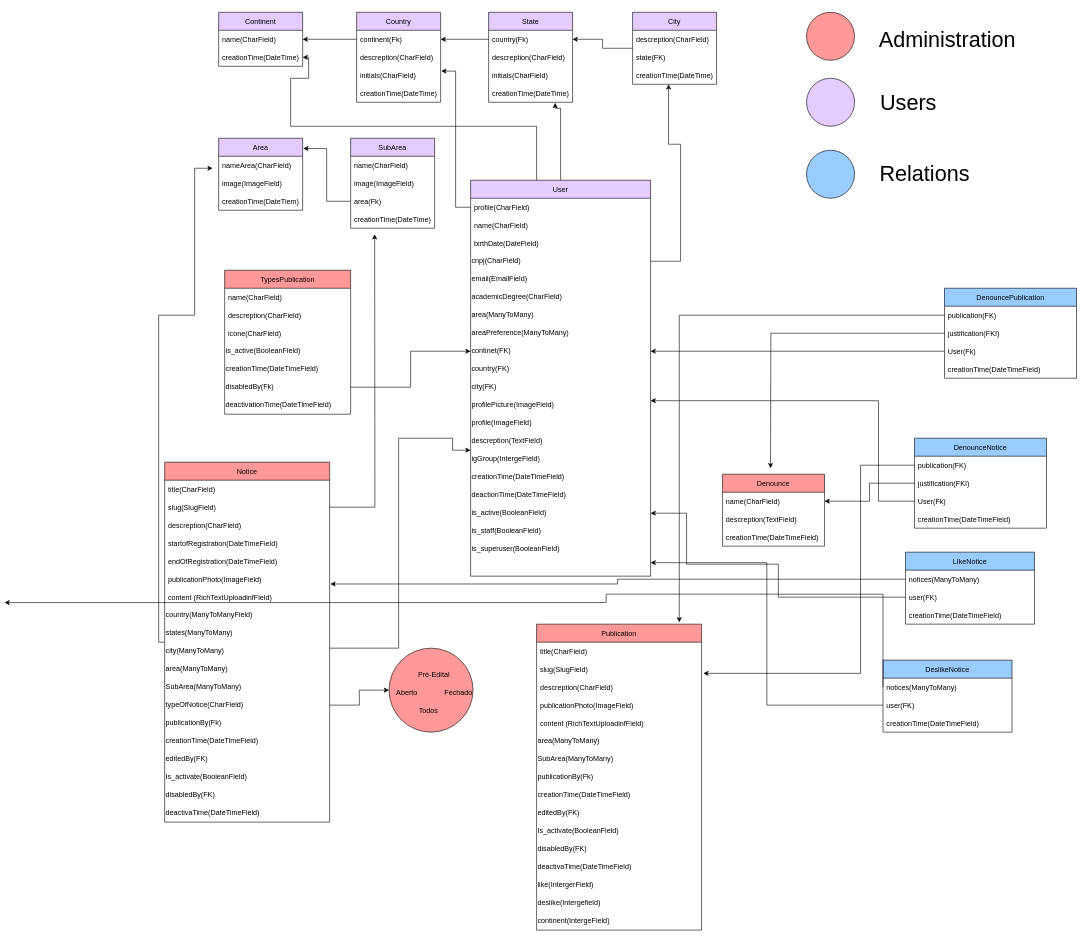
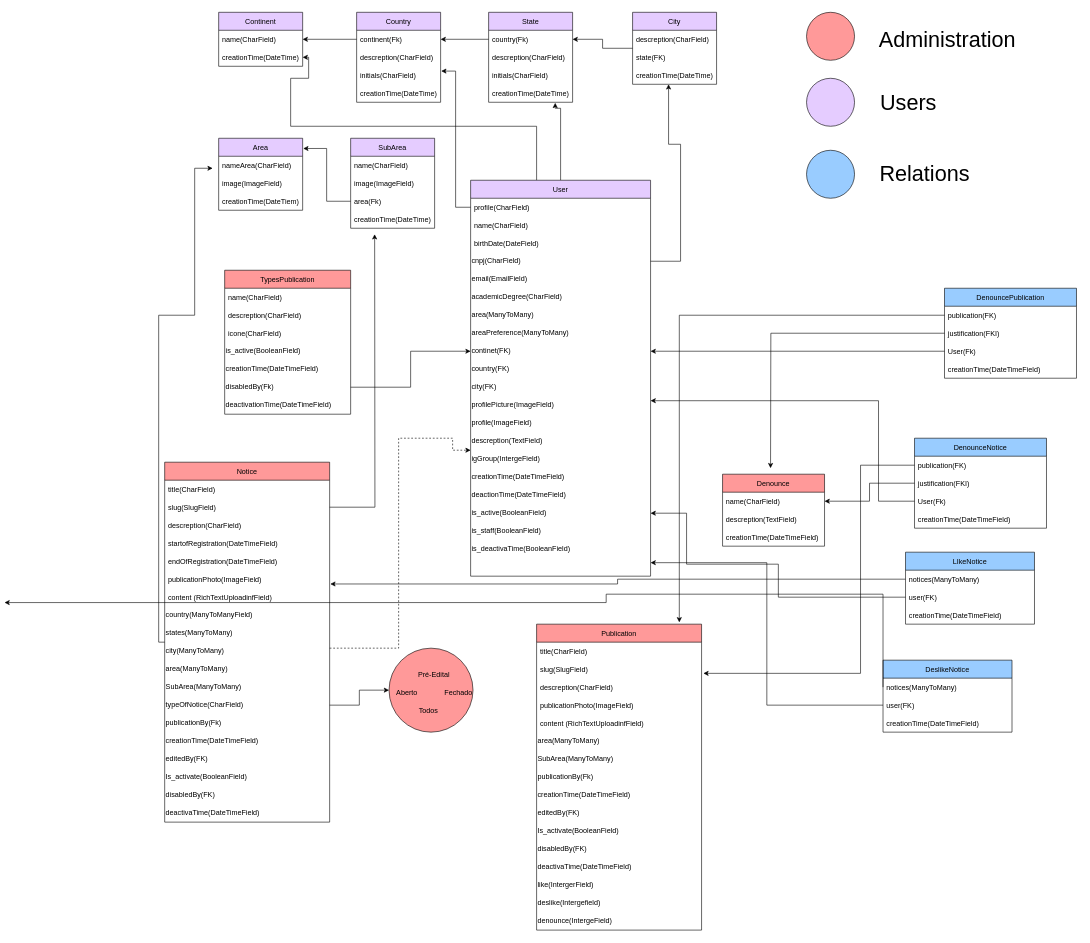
edge "Notice" -> "igGroup(IntergeField)": style solid -> dashed
node "is_superuser(BooleanField)": label "is_superuser(BooleanField)" -> "is_deactivaTime(BooleanField)"
node "continent(IntergeField)": label "continent(IntergeField)" -> "denounce(IntergeField)"
